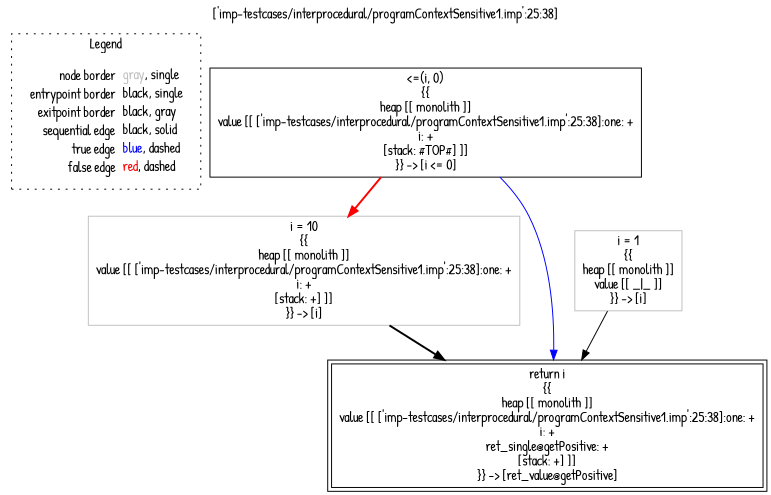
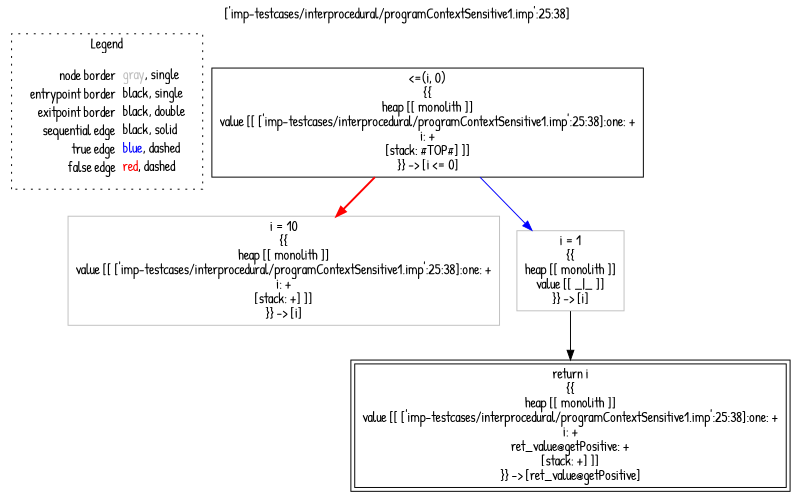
node "node border": text ", gray" -> ", double"
edge "<=(i, 0)" -> "return i": now "<=(i, 0)" -> "i = 1"
edge "i = 10" -> "return i": removed
node "return i": text "ret_single@getPositive: +" -> "ret_value@getPositive: +"
